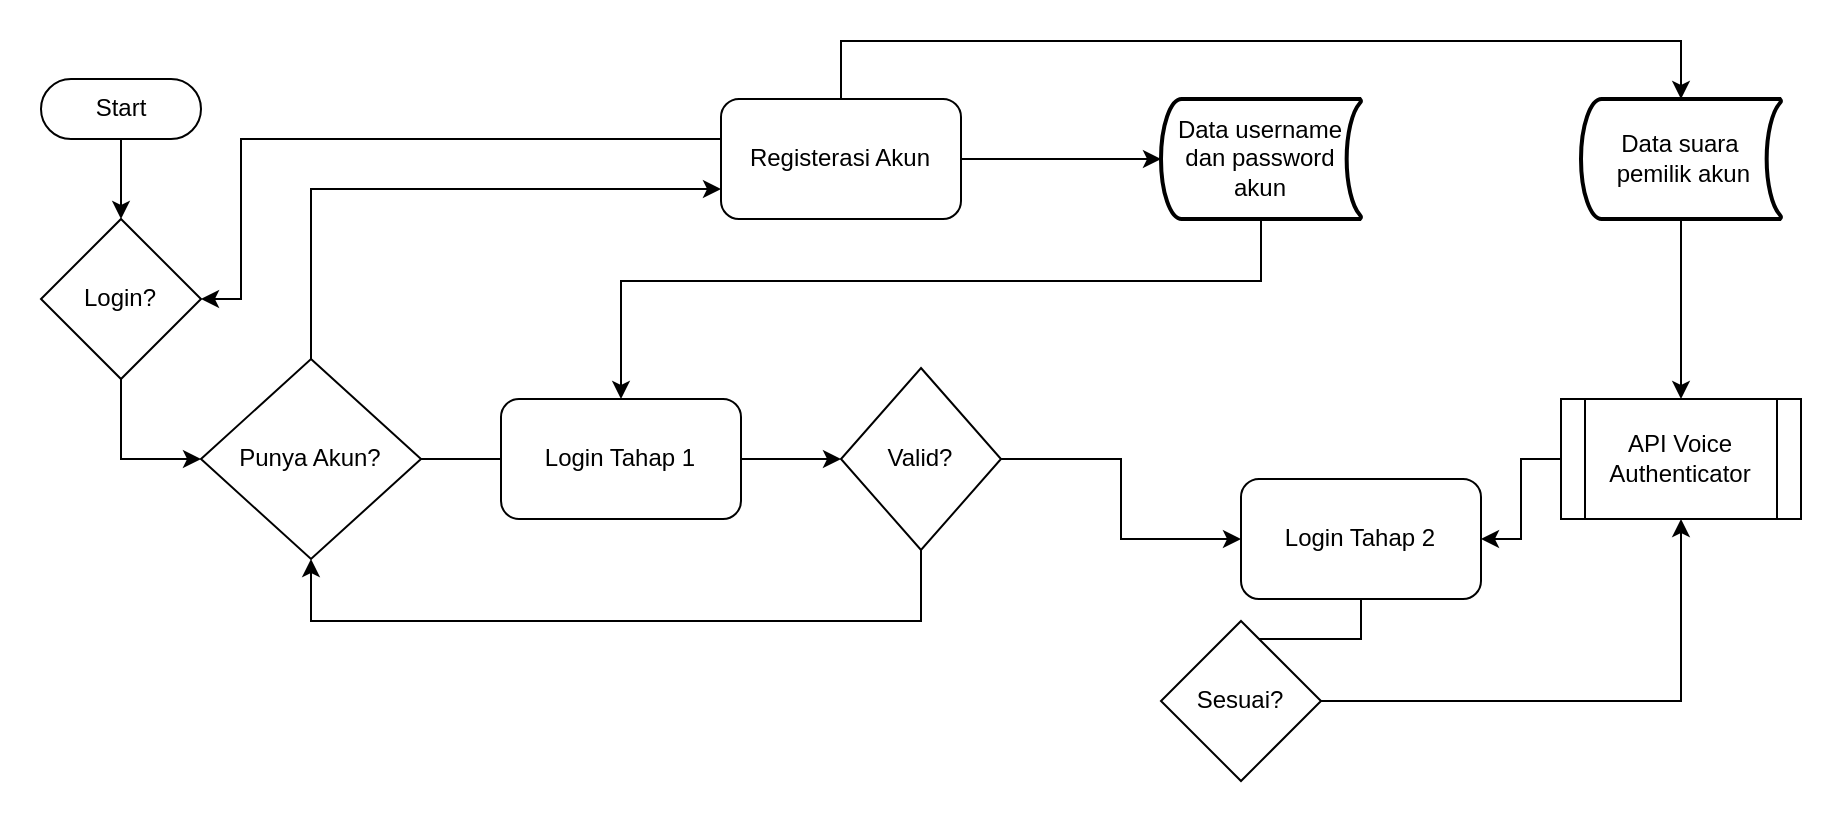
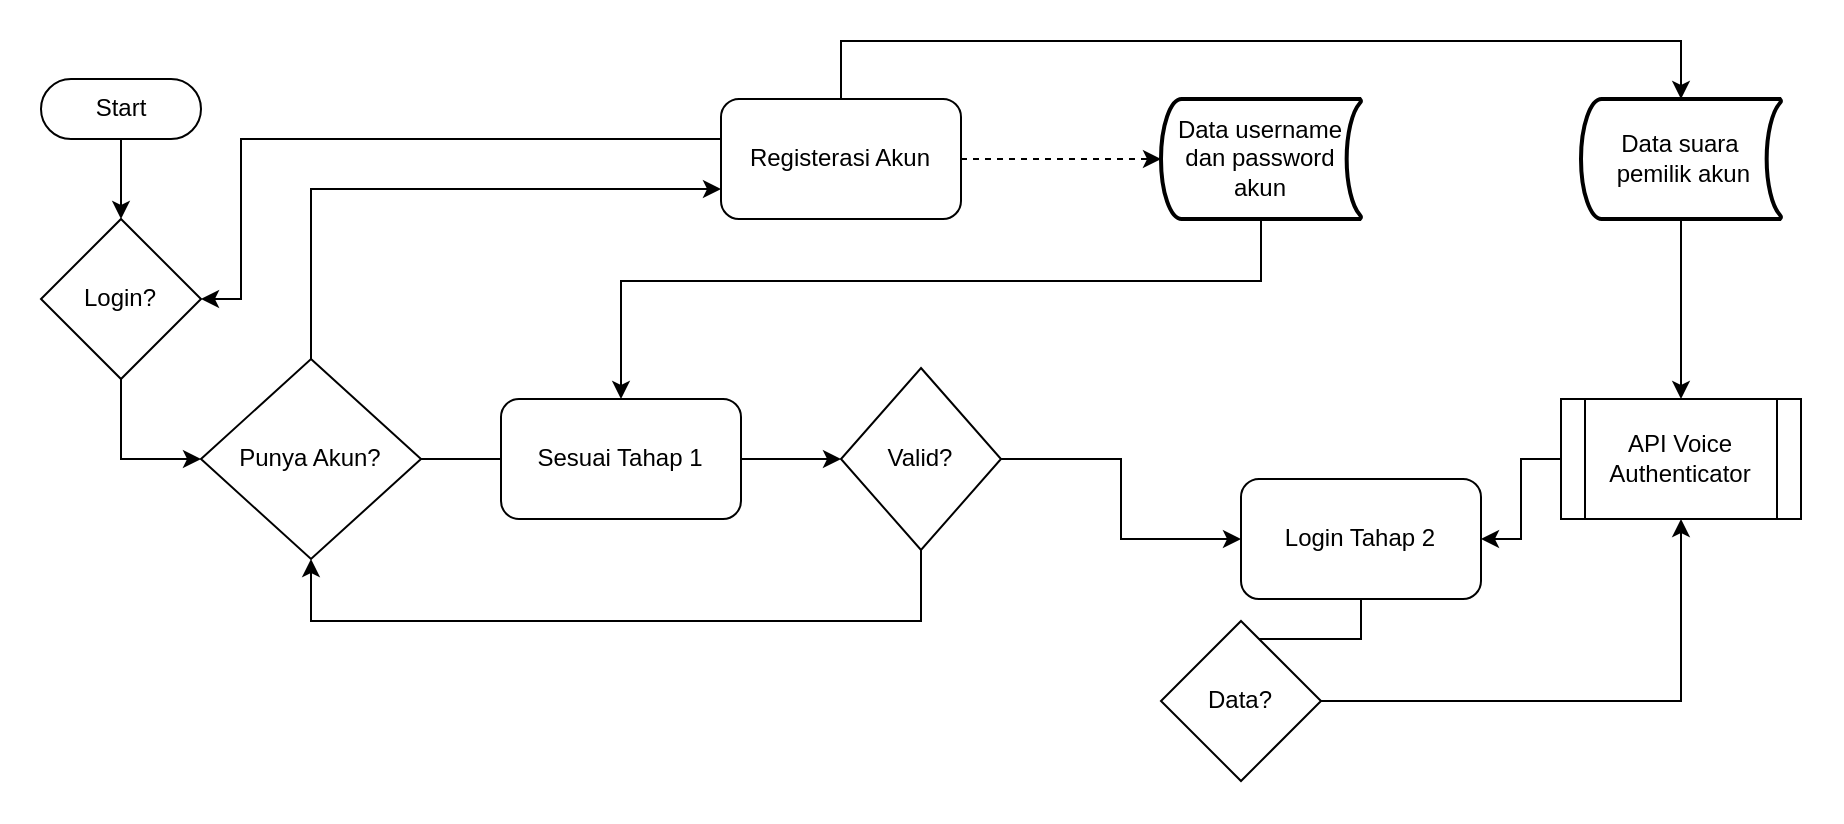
edge "Registerasi Akun" -> "Data username dan password akun": style solid -> dashed
node "Login Tahap 1": label "Login Tahap 1" -> "Sesuai Tahap 1"
node "Sesuai?": label "Sesuai?" -> "Data?"
